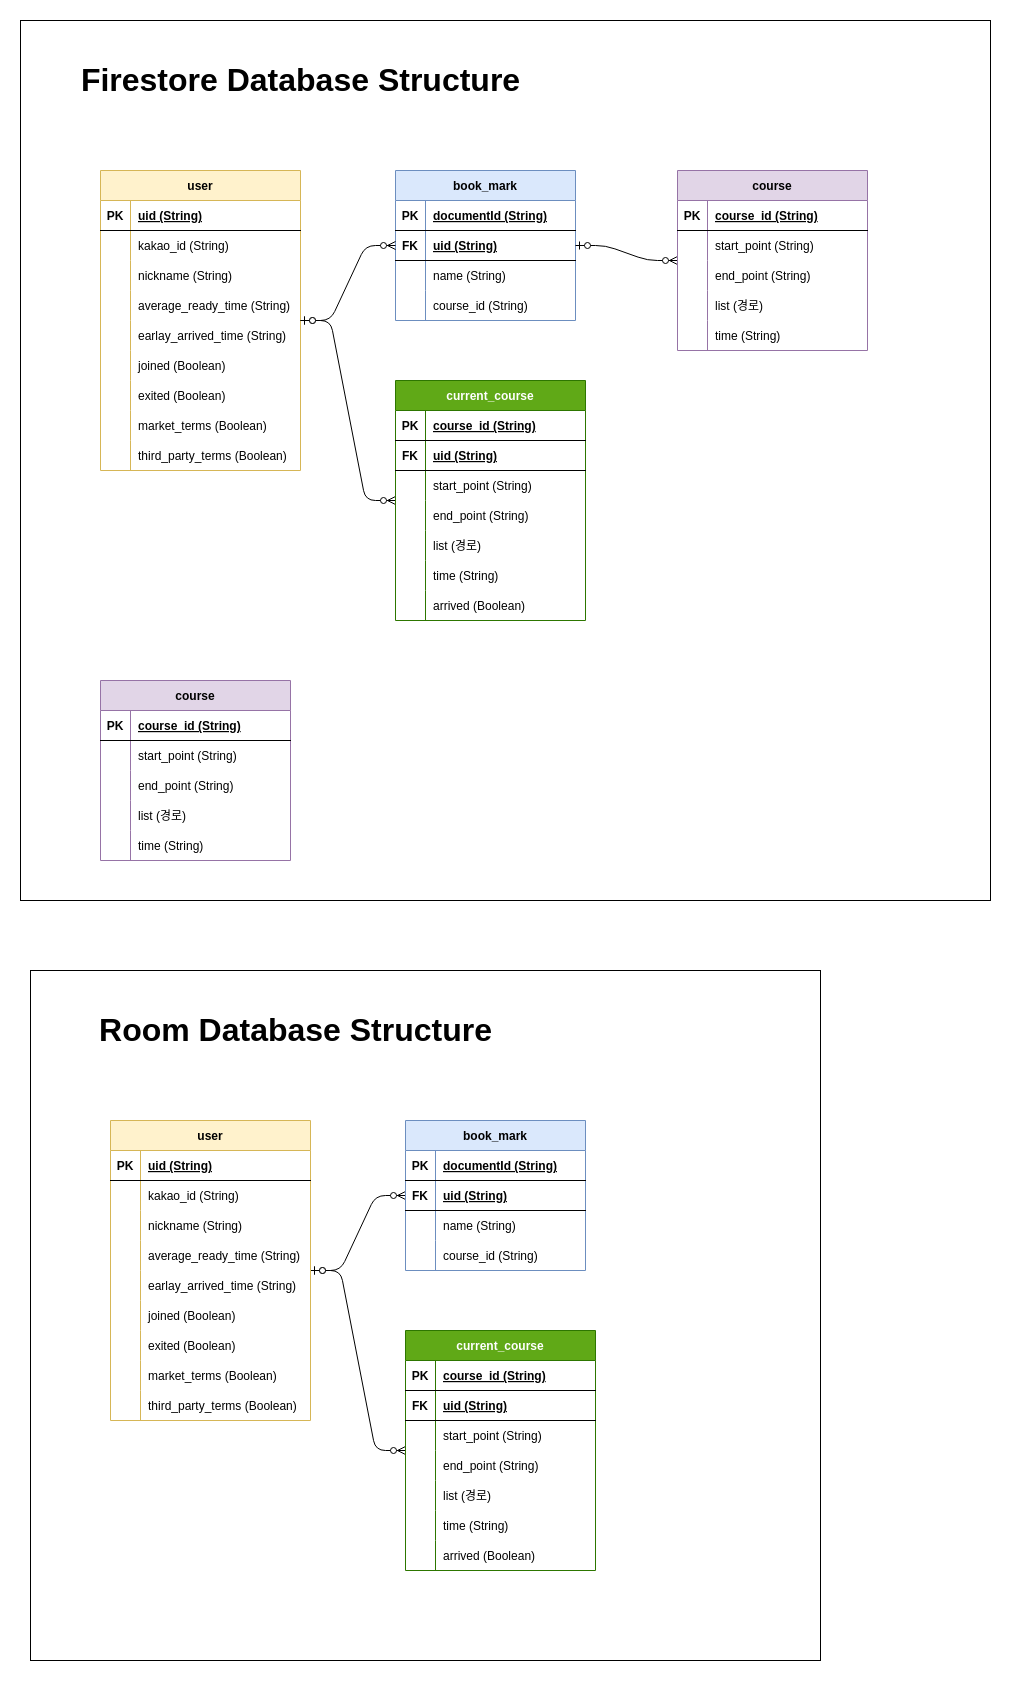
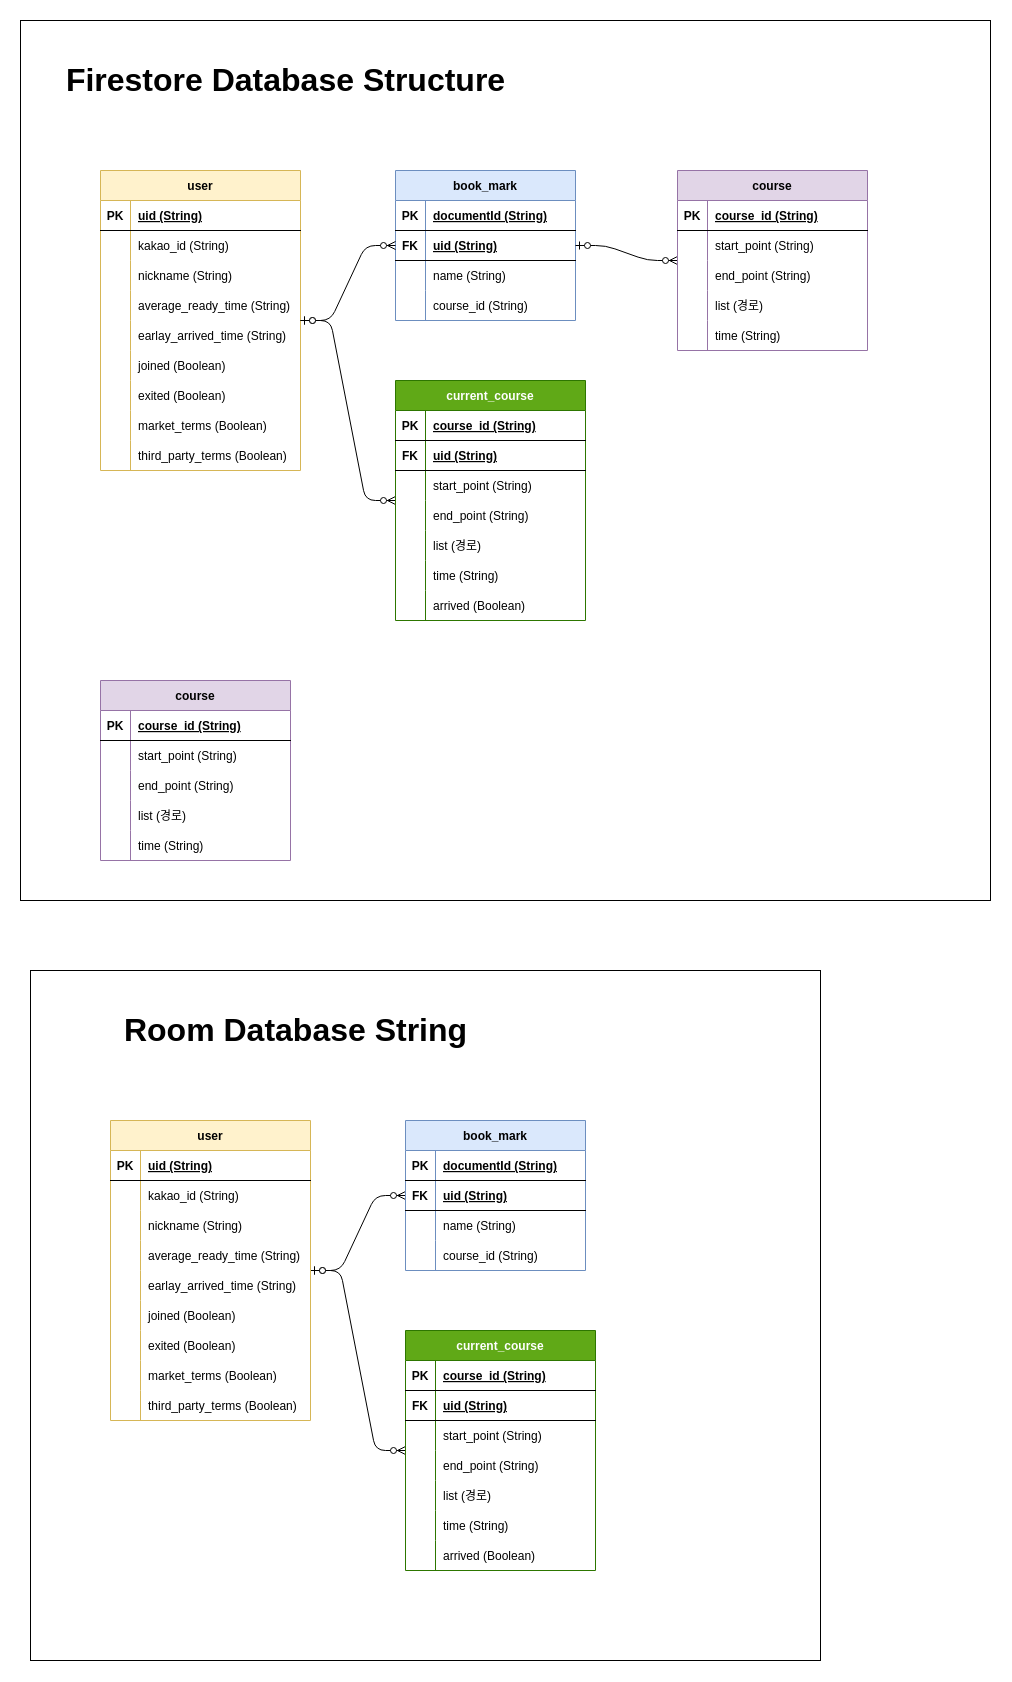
node "Firestore Database Structure": moved (301, 81) -> (286, 81)
node "Room Database Structure": label "Room Database Structure" -> "Room Database String"
